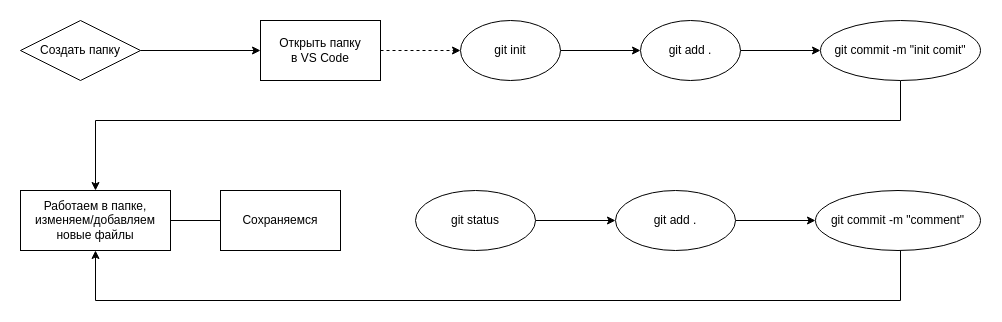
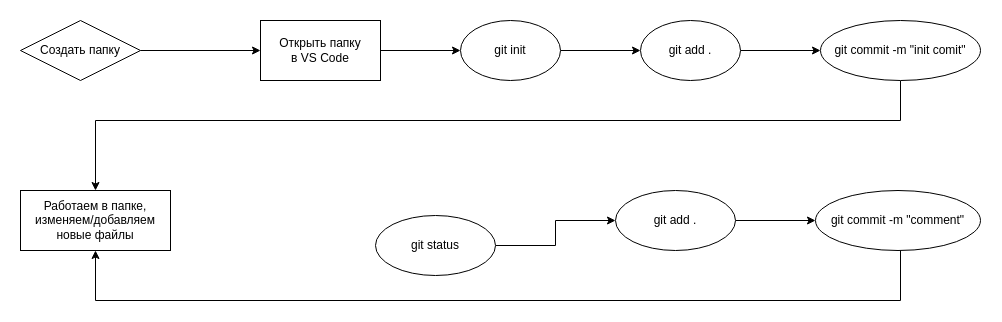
edge "Открыть папку в VS Code" -> "git init": style dashed -> solid
edge "Работаем в папке, изменяем/добавляем новые файлы" -- "Сохраняемся": removed
node "Сохраняемся": removed
node "git status": moved (476, 221) -> (436, 246)
